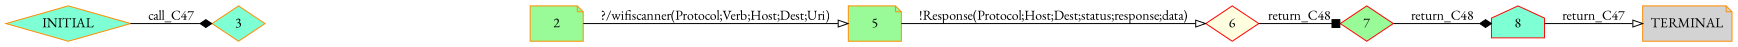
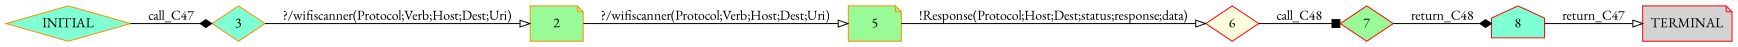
edge "6" -> "7": label "return_C48" -> "call_C48"
edge "3" -> "2": added, label "?/wifiscanner(Protocol;Verb;Host;Dest;Uri)"
node "TERMINAL": color darkorange -> red
